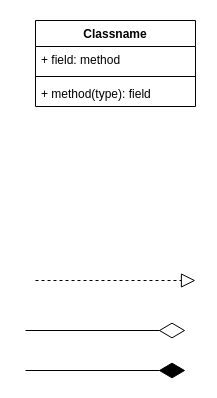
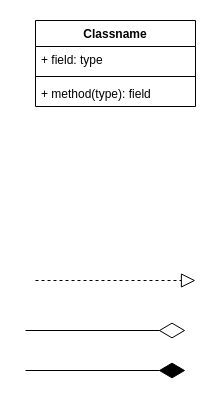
node "+ field: method": label "+ field: method" -> "+ field: type"
